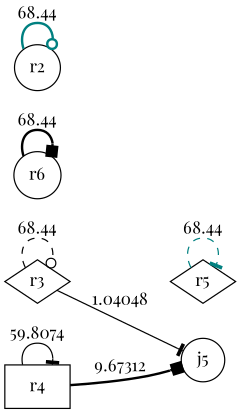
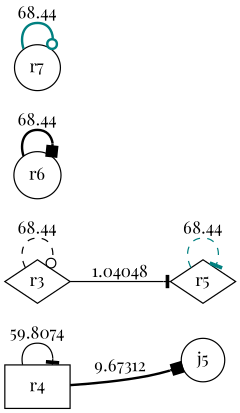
node "r2": label "r2" -> "r7"
edge "r3" -> "j5": now "r3" -> "r5"
